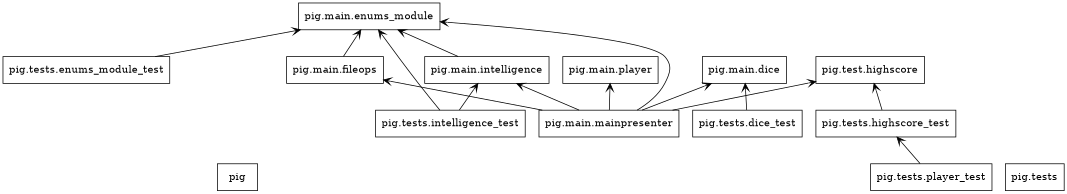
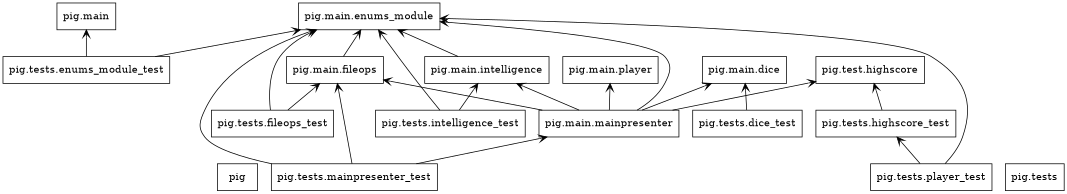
node "pig.main": added
edge "pig.tests.player_test" -> "pig.main.enums_module": added
node "pig.tests.fileops_test": added
node "pig.tests.mainpresenter_test": added
